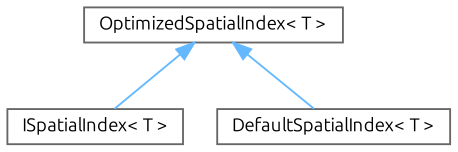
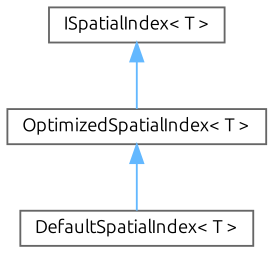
edge "ISpatialIndex< T >" -> "OptimizedSpatialIndex< T >": reversed
